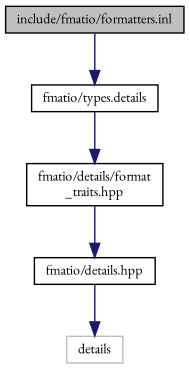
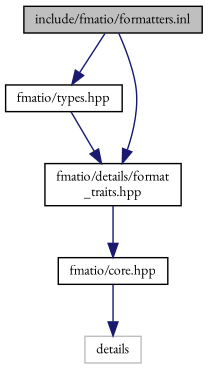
edge "include/fmatio/formatters.inl" -> "fmatio/details/format _traits.hpp": added
node "fmatio/types.details": label "fmatio/types.details" -> "fmatio/types.hpp"
node "fmatio/details.hpp": label "fmatio/details.hpp" -> "fmatio/core.hpp"
